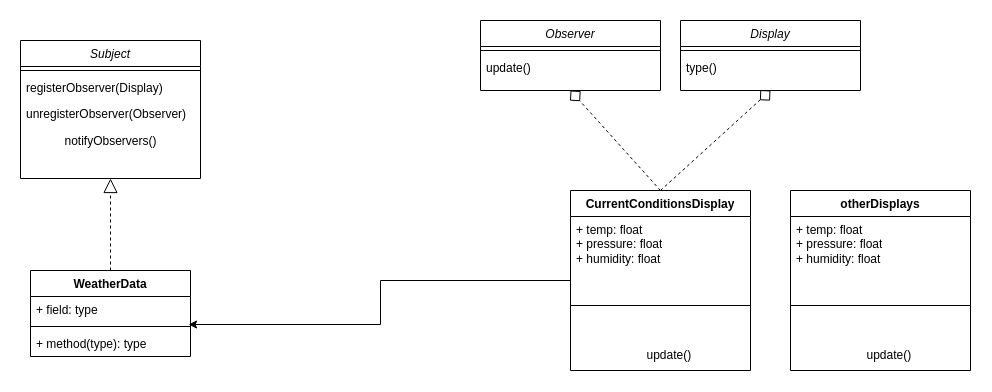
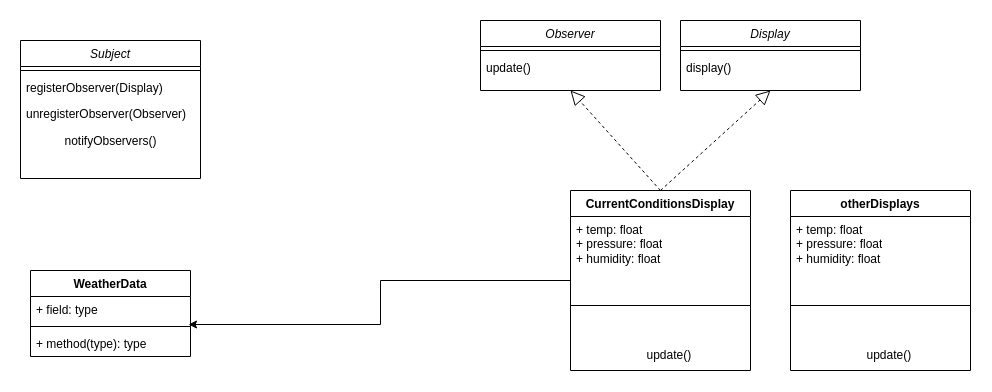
node "type()": label "type()" -> "display()"
edge "CurrentConditionsDisplay" -> "Observer": arrowhead diamond -> block
edge "CurrentConditionsDisplay" -> "Display": arrowhead diamond -> block
edge "WeatherData" -> "Subject": removed
